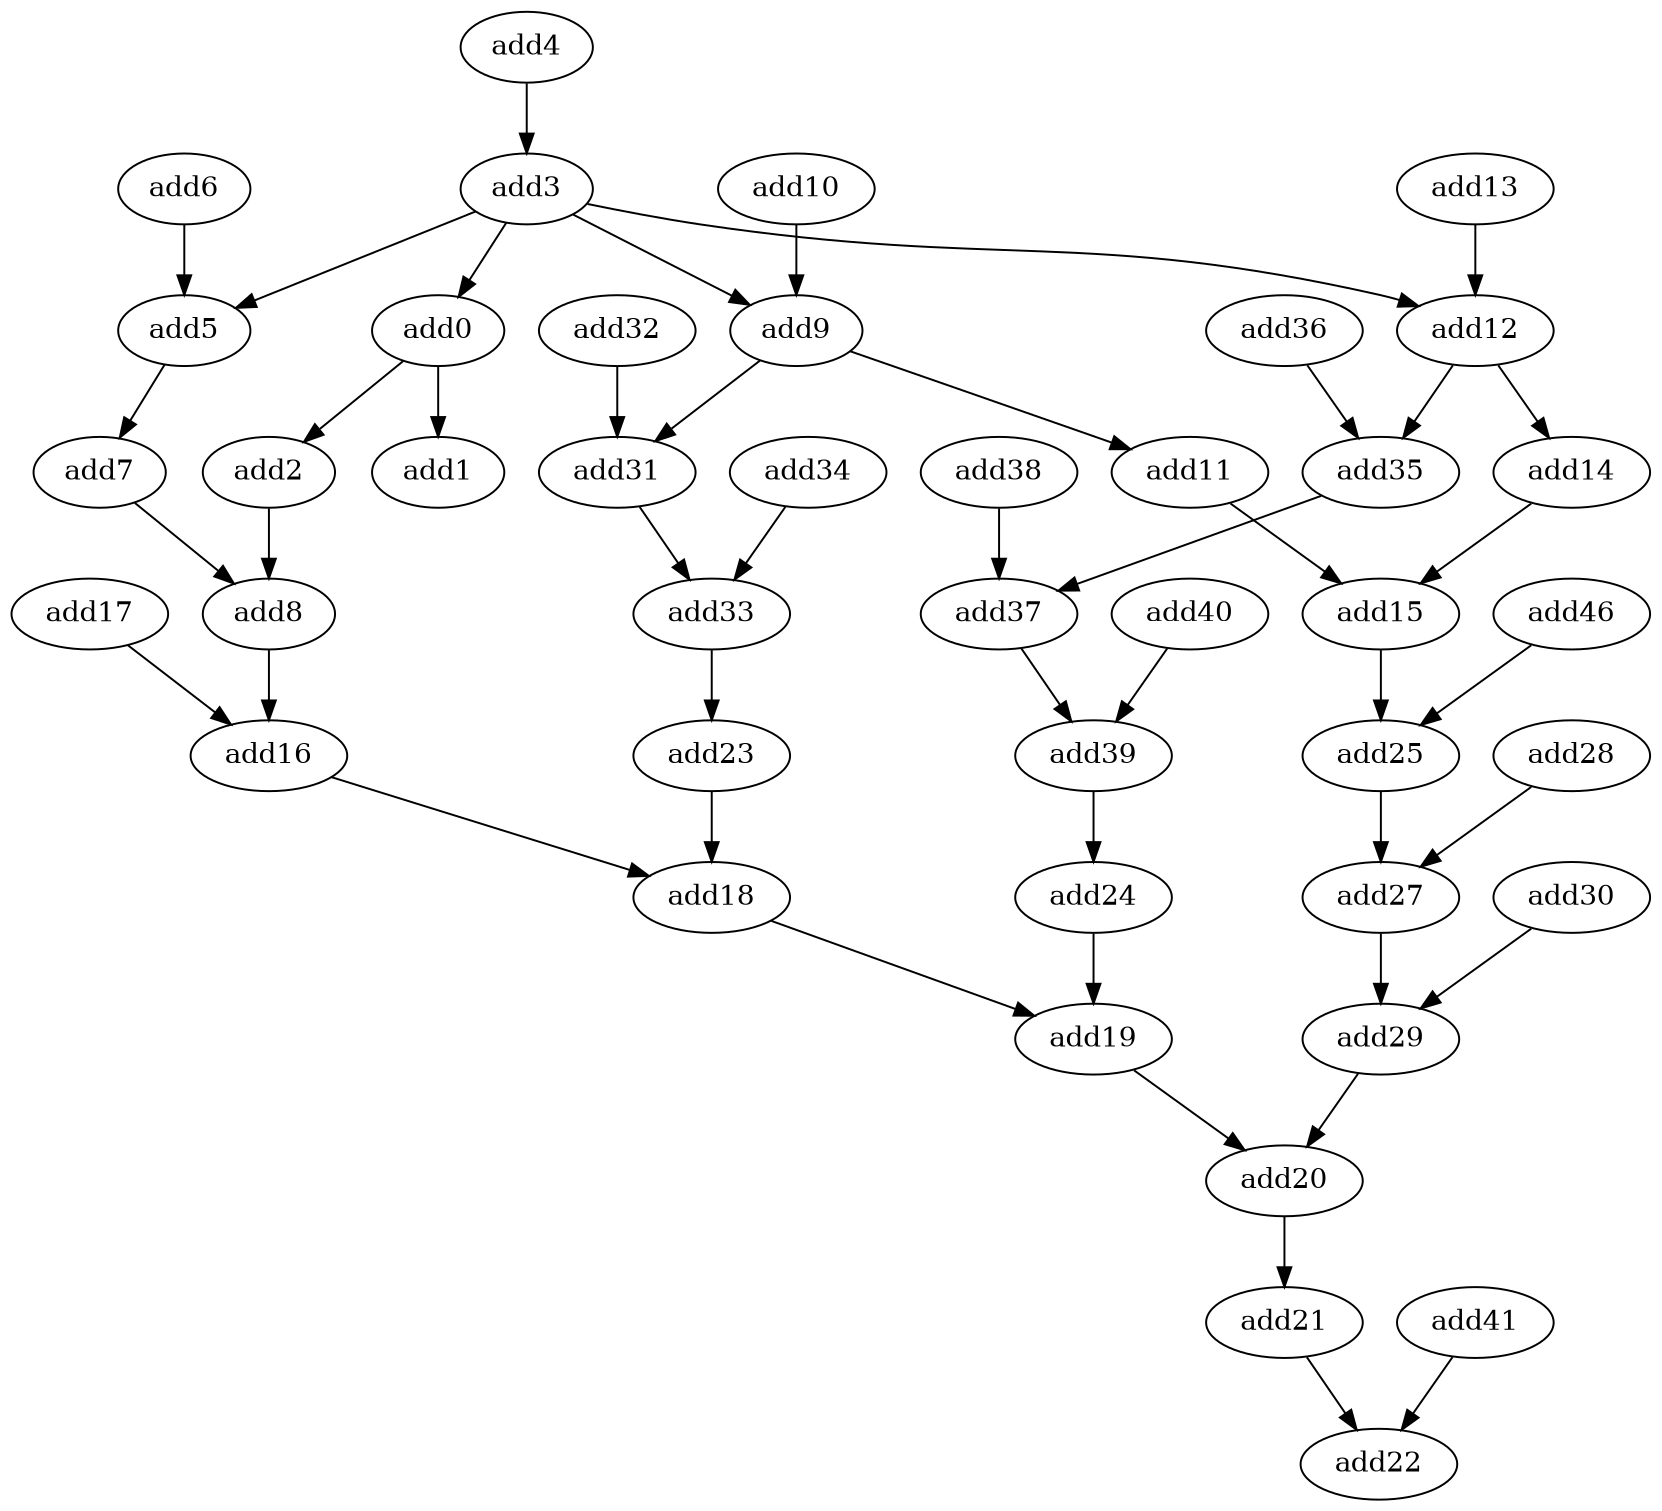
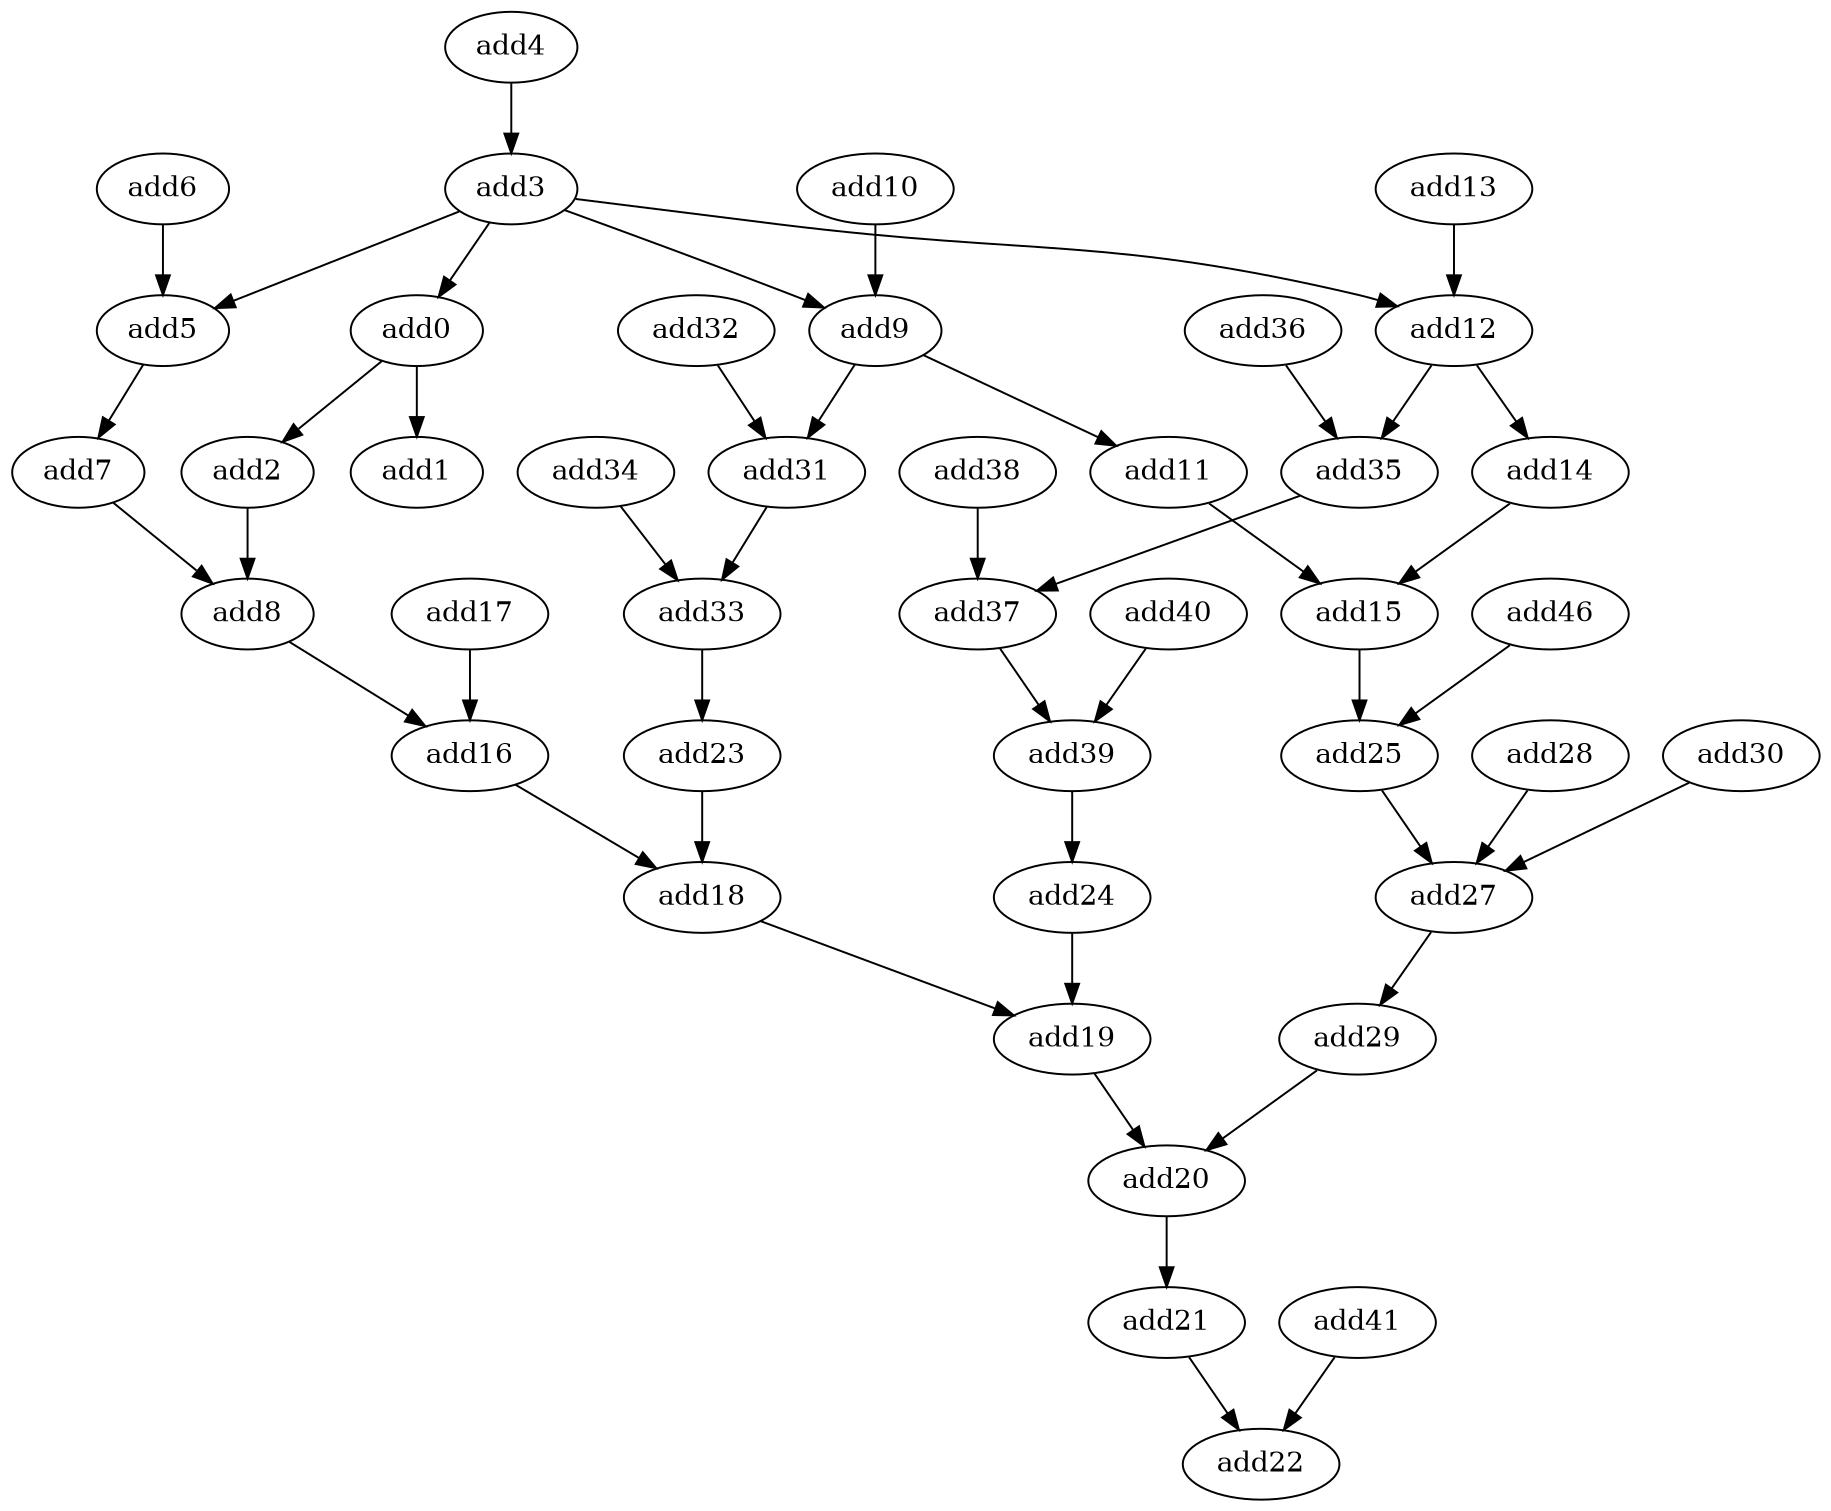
edge "add30" -> "add29": now "add30" -> "add27"
